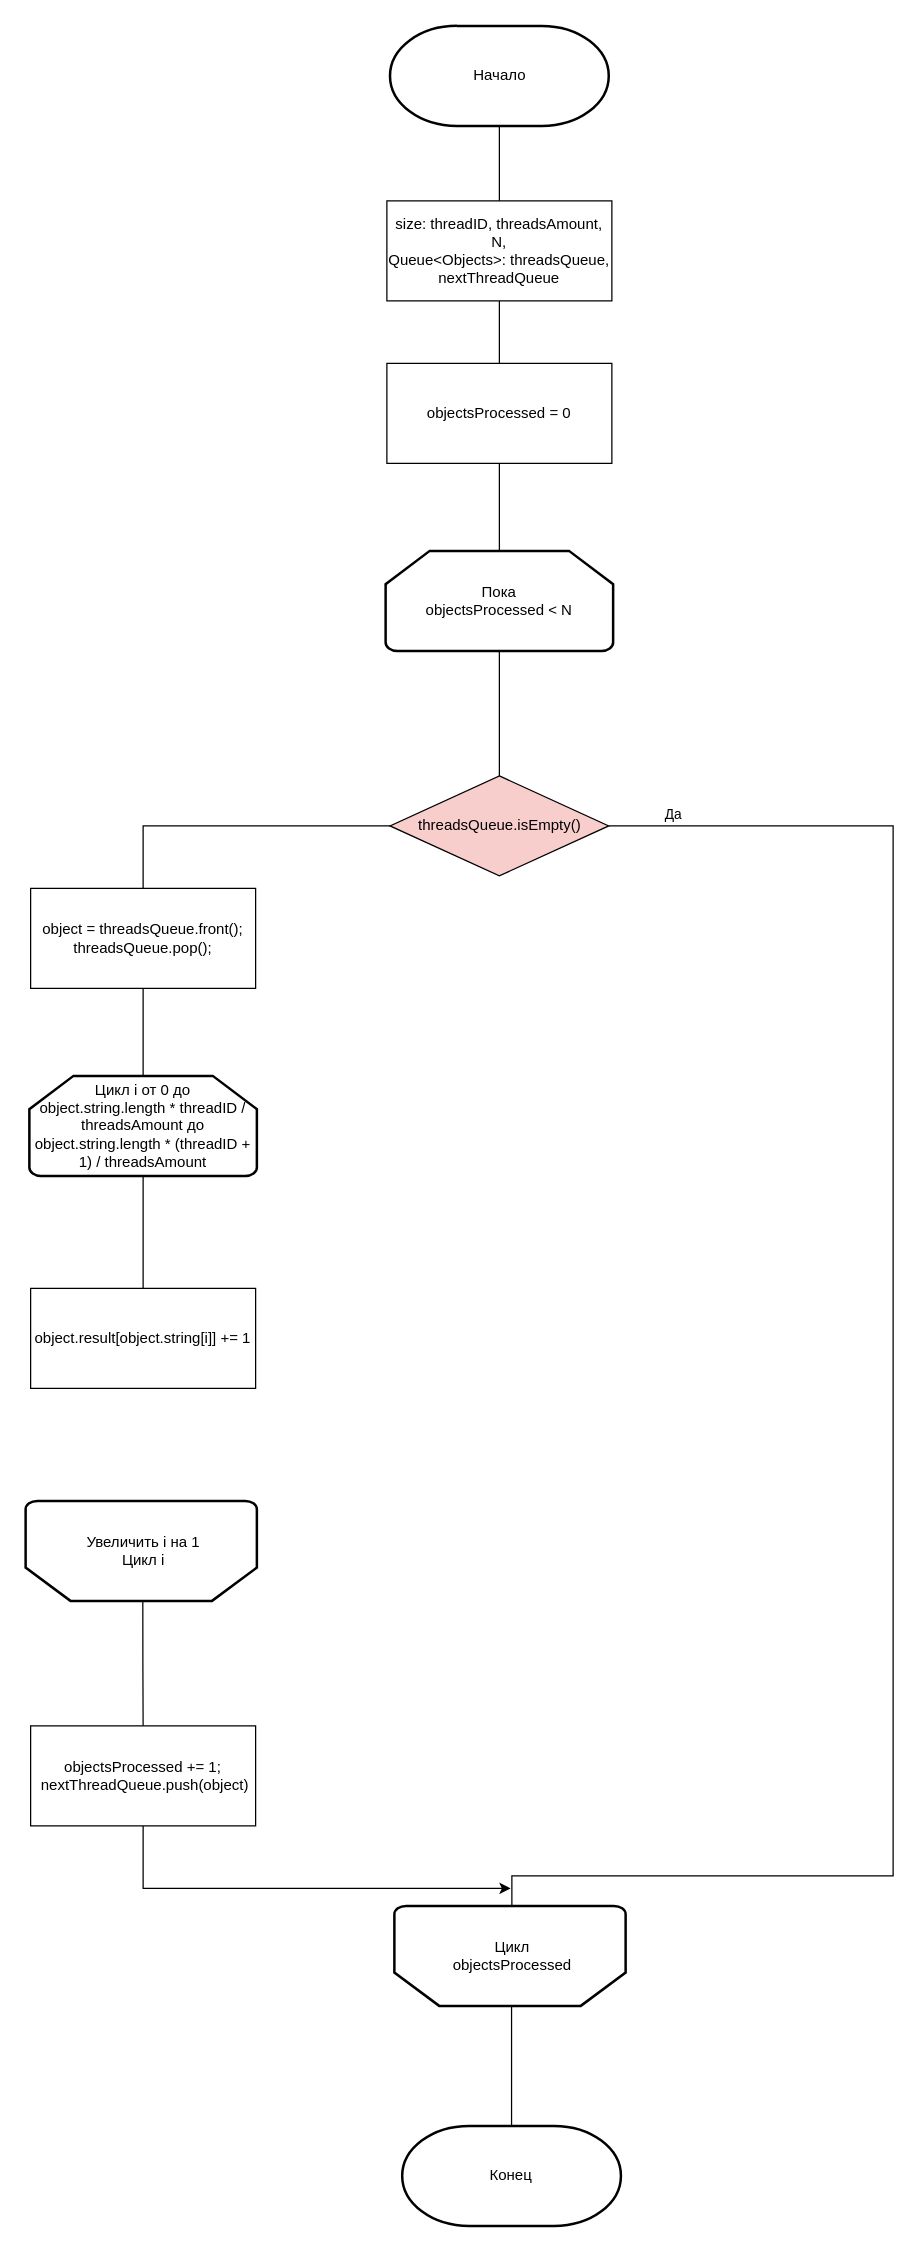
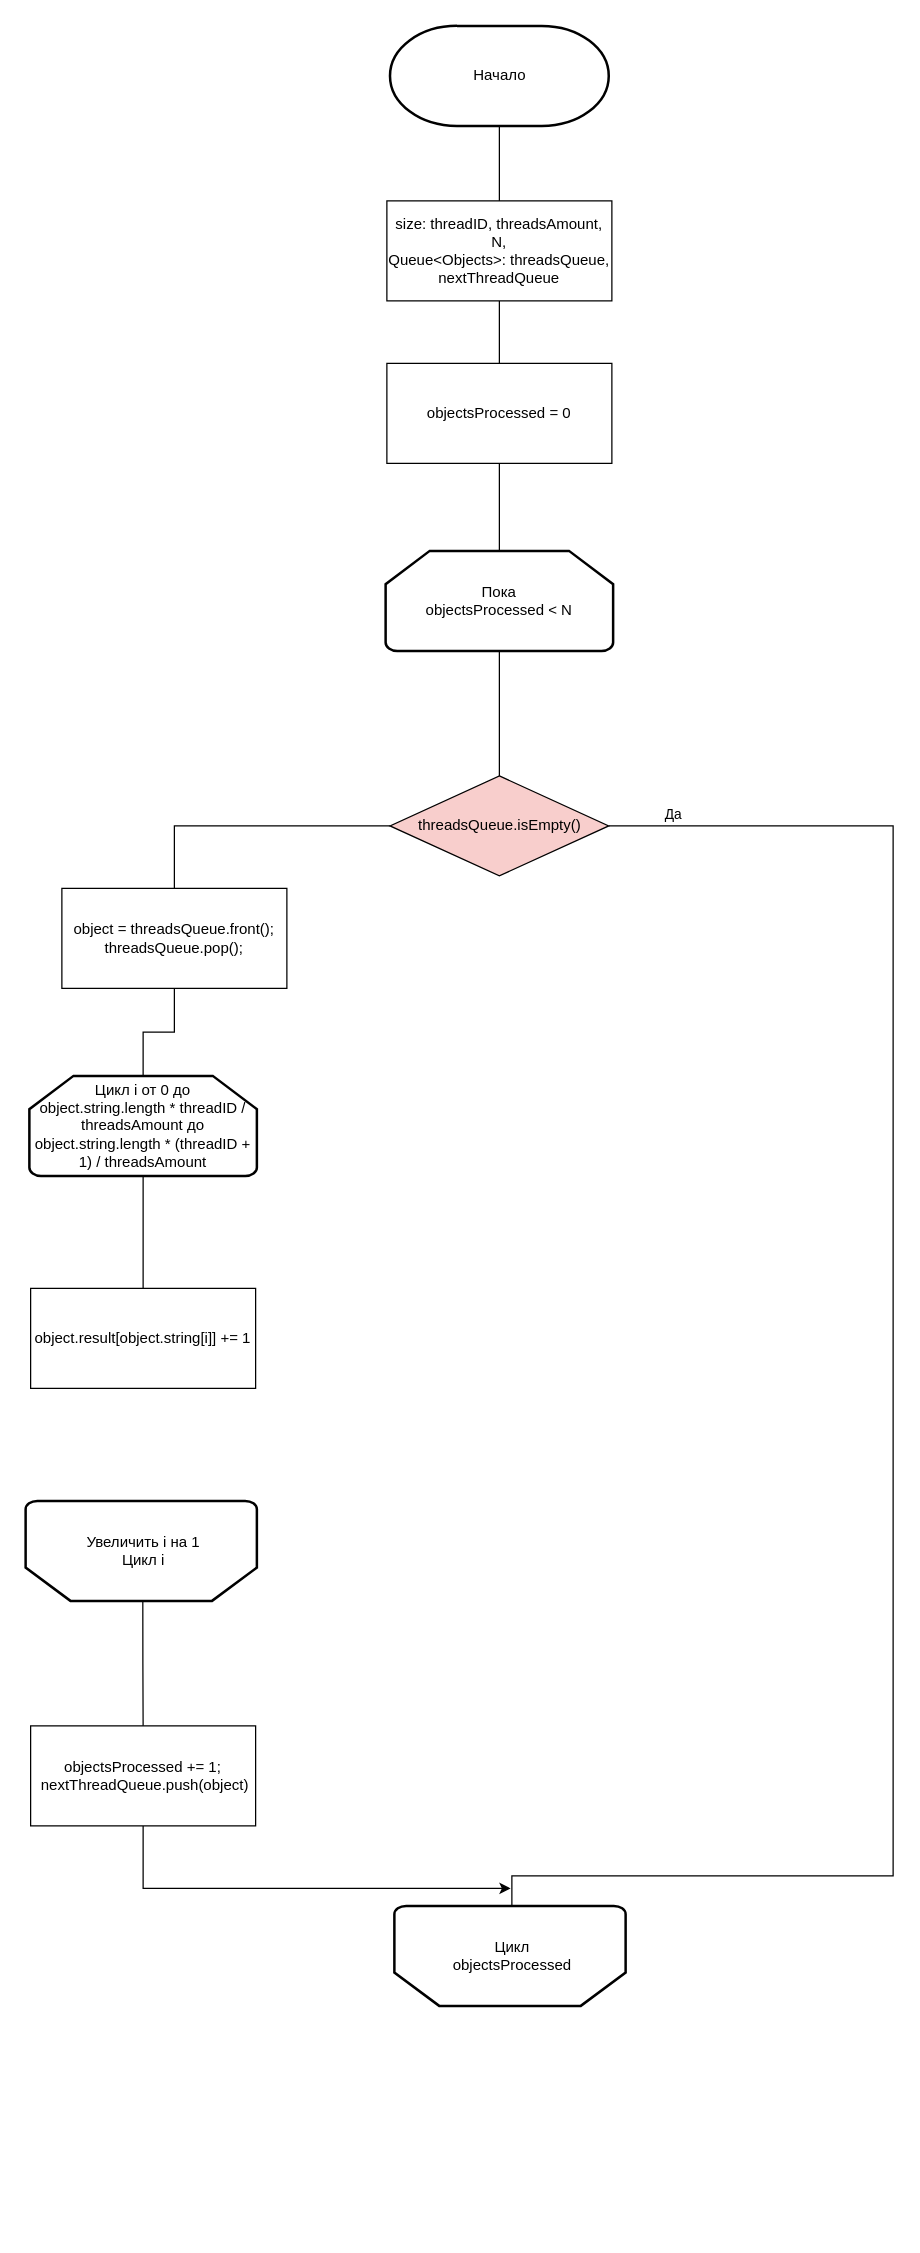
node "object = threadsQueue.front(); threadsQueue.pop();": moved (143, 938) -> (174, 938)
edge "Цикл objectsProcessed" -- "Конец": removed
node "Конец": removed
